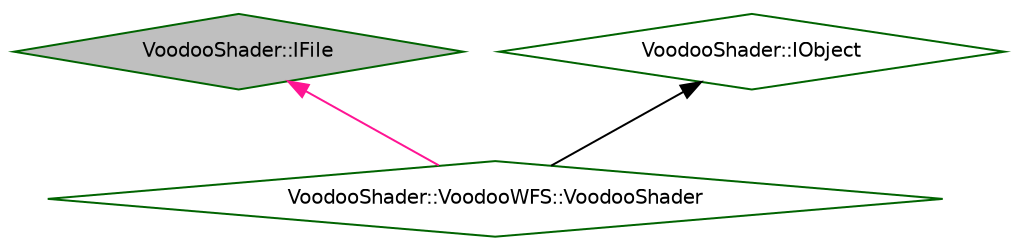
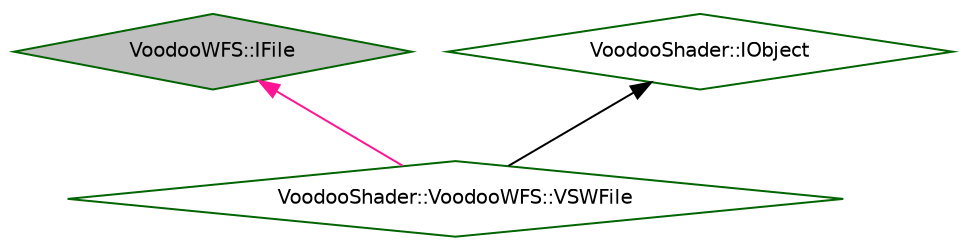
node "VoodooShader::IFile": label "VoodooShader::IFile" -> "VoodooWFS::IFile"
node "VoodooShader::VoodooWFS::VoodooShader": label "VoodooShader::VoodooWFS::VoodooShader" -> "VoodooShader::VoodooWFS::VSWFile"
